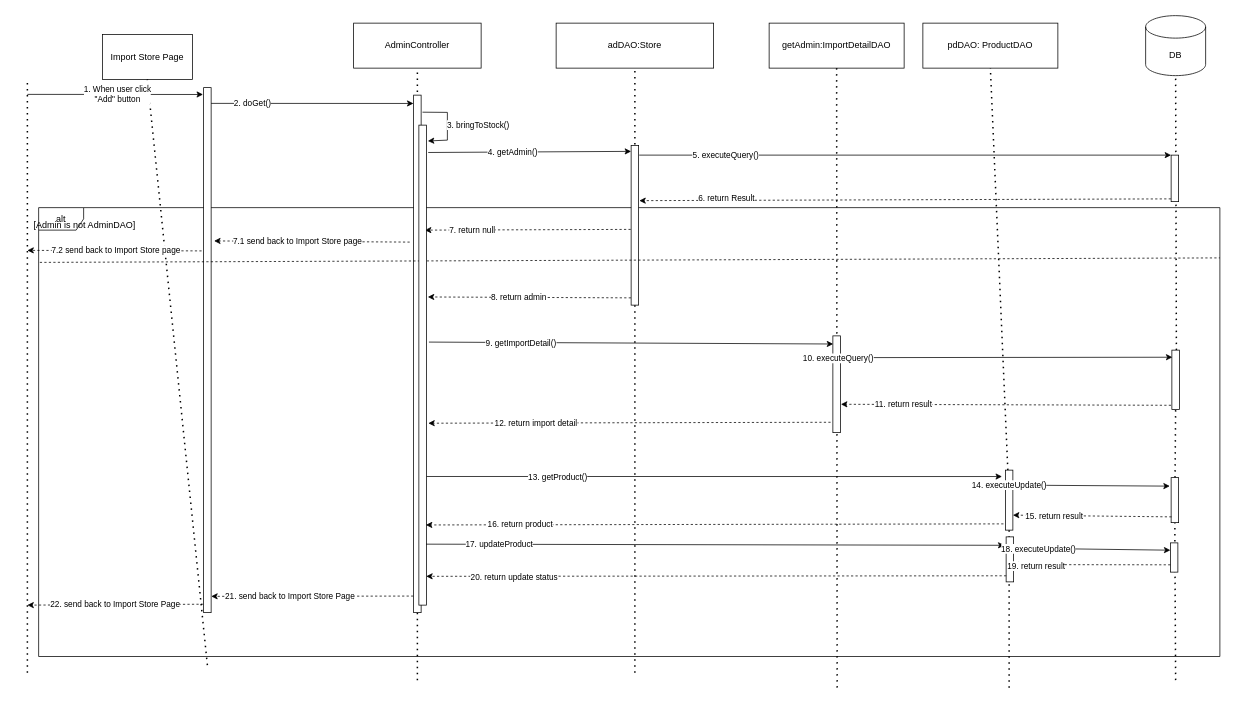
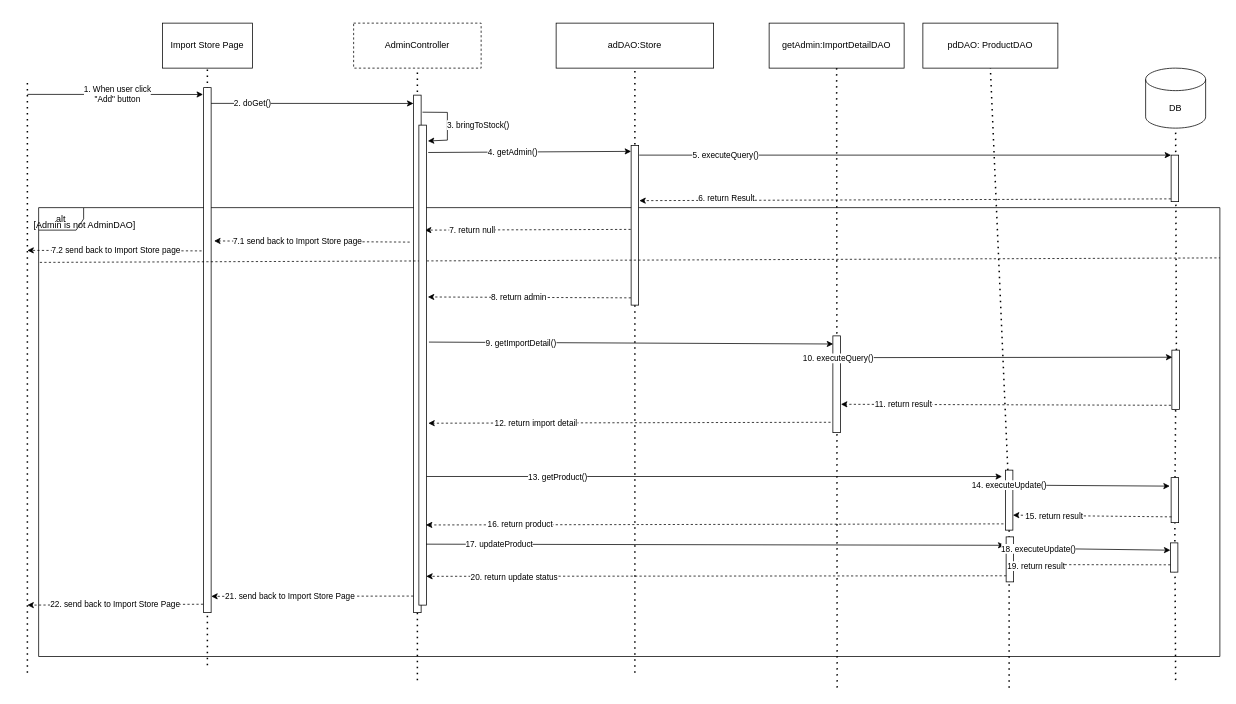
node "AdminController": style solid -> dashed
node "DB": moved (1176, 45) -> (1176, 98)
node "Import Store Page": moved (147, 57) -> (207, 45)
